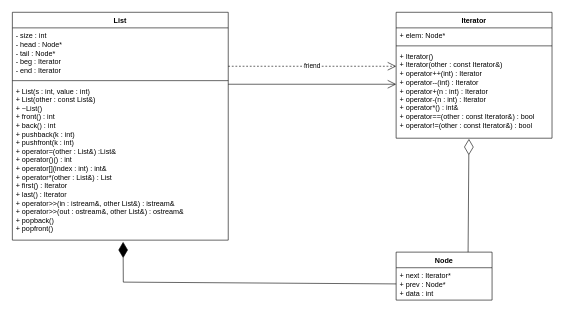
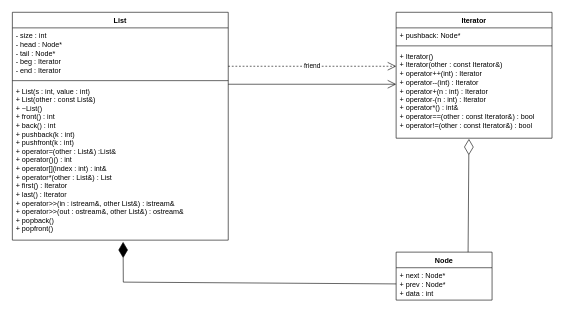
node "+ elem: Node*": label "+ elem: Node*" -> "+ pushback: Node*"
node "+ next : Iterator* + prev : Node* + data : int": label "+ next : Iterator* + prev : Node* + data : int" -> "+ next : Node* + prev : Node* + data : int"
